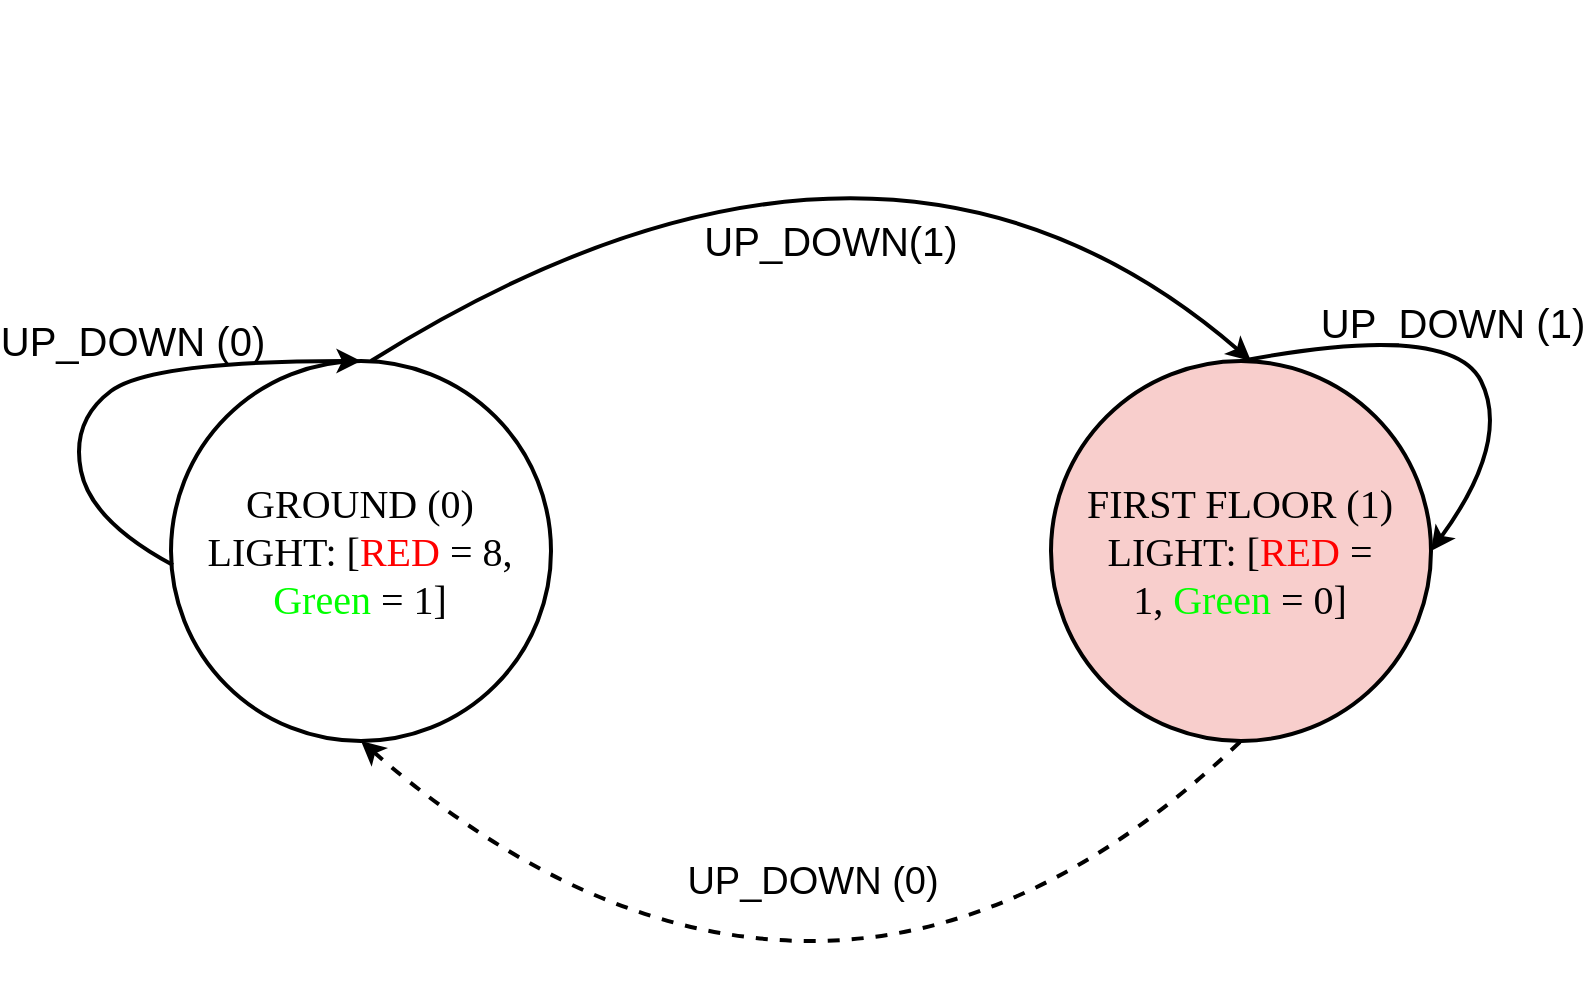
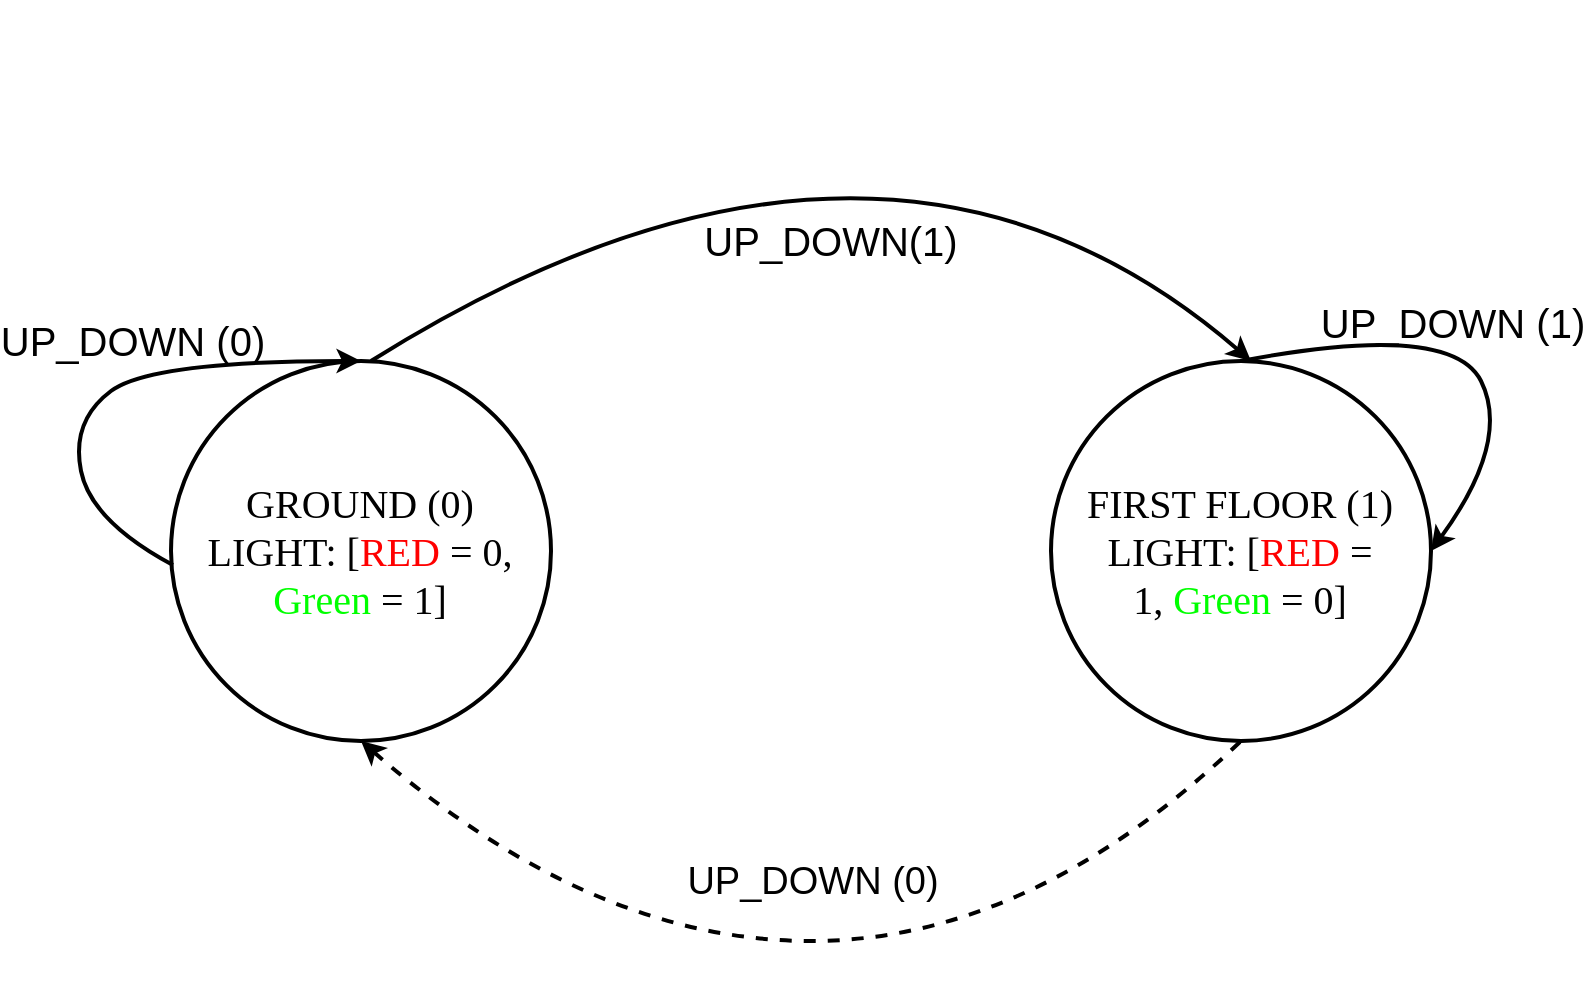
node "GROUND (0) LIGHT: [RED = 8, Green = 1]": label "GROUND (0) LIGHT: [RED = 8, Green = 1]" -> "GROUND (0) LIGHT: [RED = 0, Green = 1]"
node "FIRST FLOOR (1) LIGHT: [RED = 1, Green = 0]": fillcolor #f8cecc -> #ffffff
